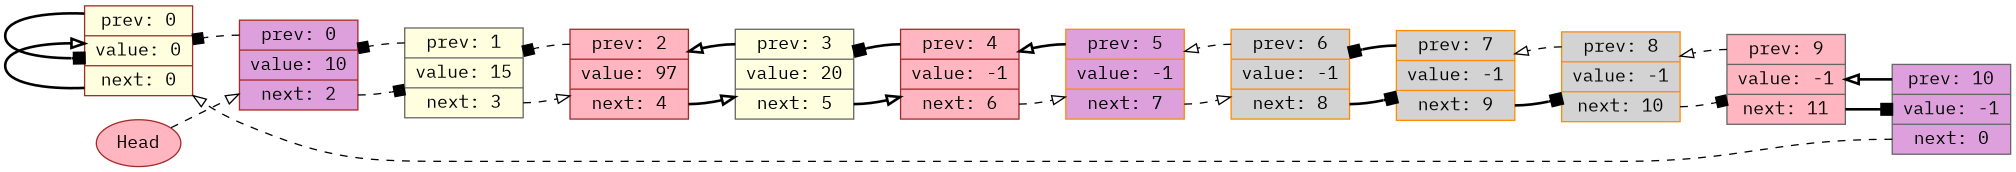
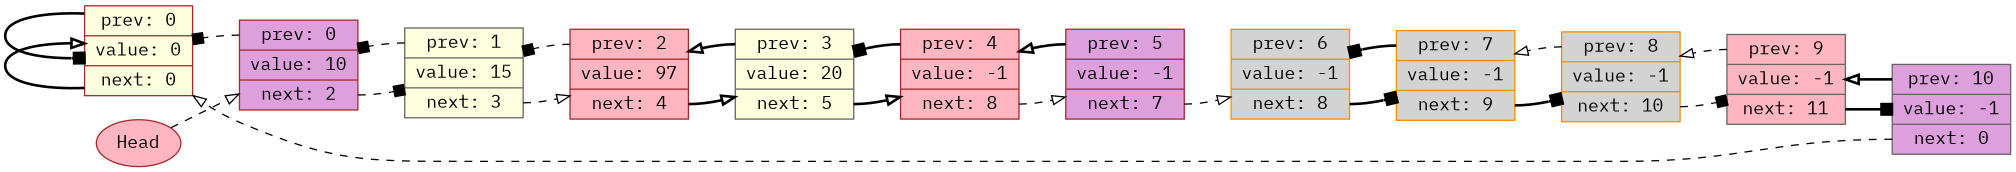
edge "prev: 6" -> "prev: 5": removed
node "prev: 5": color darkorange -> brown
node "prev: 4": text "next: 6" -> "next: 8"
